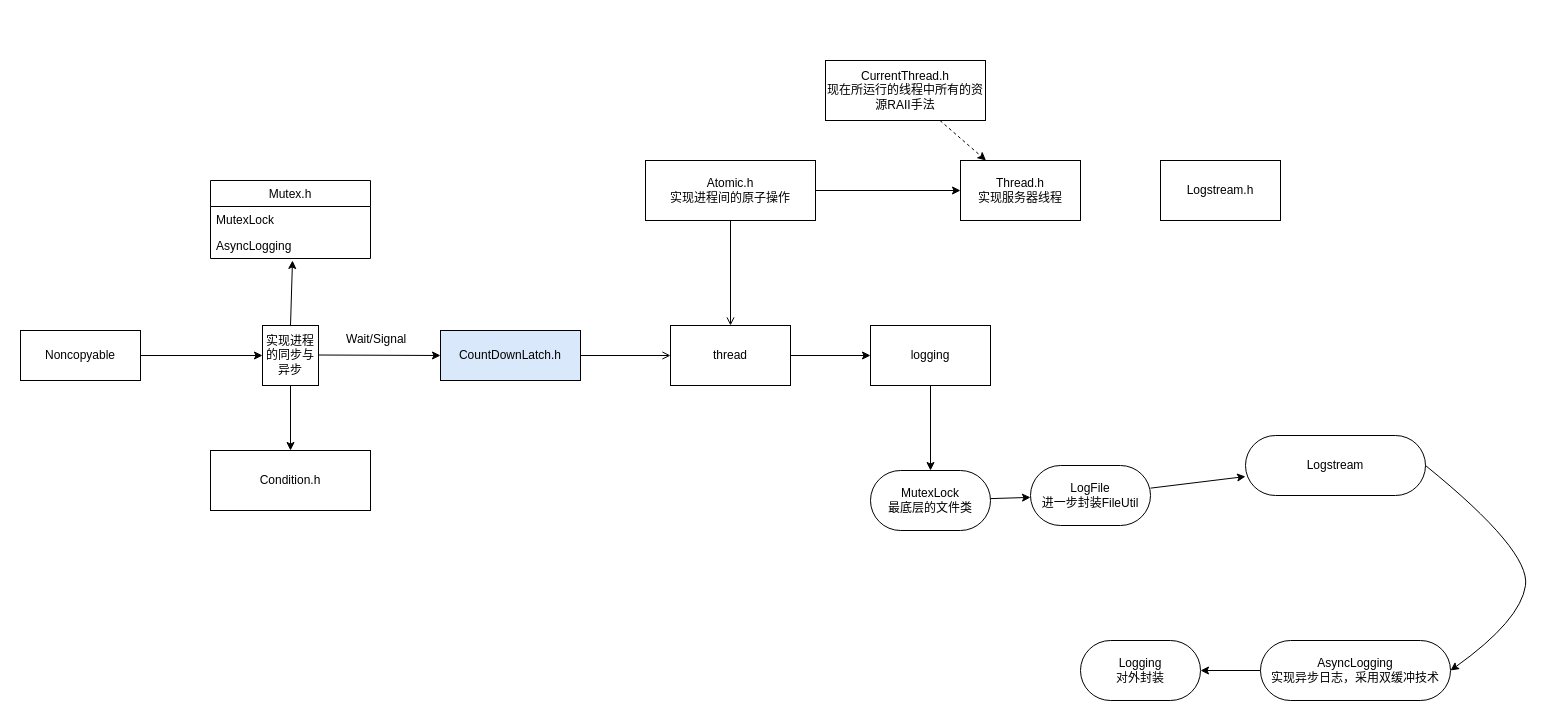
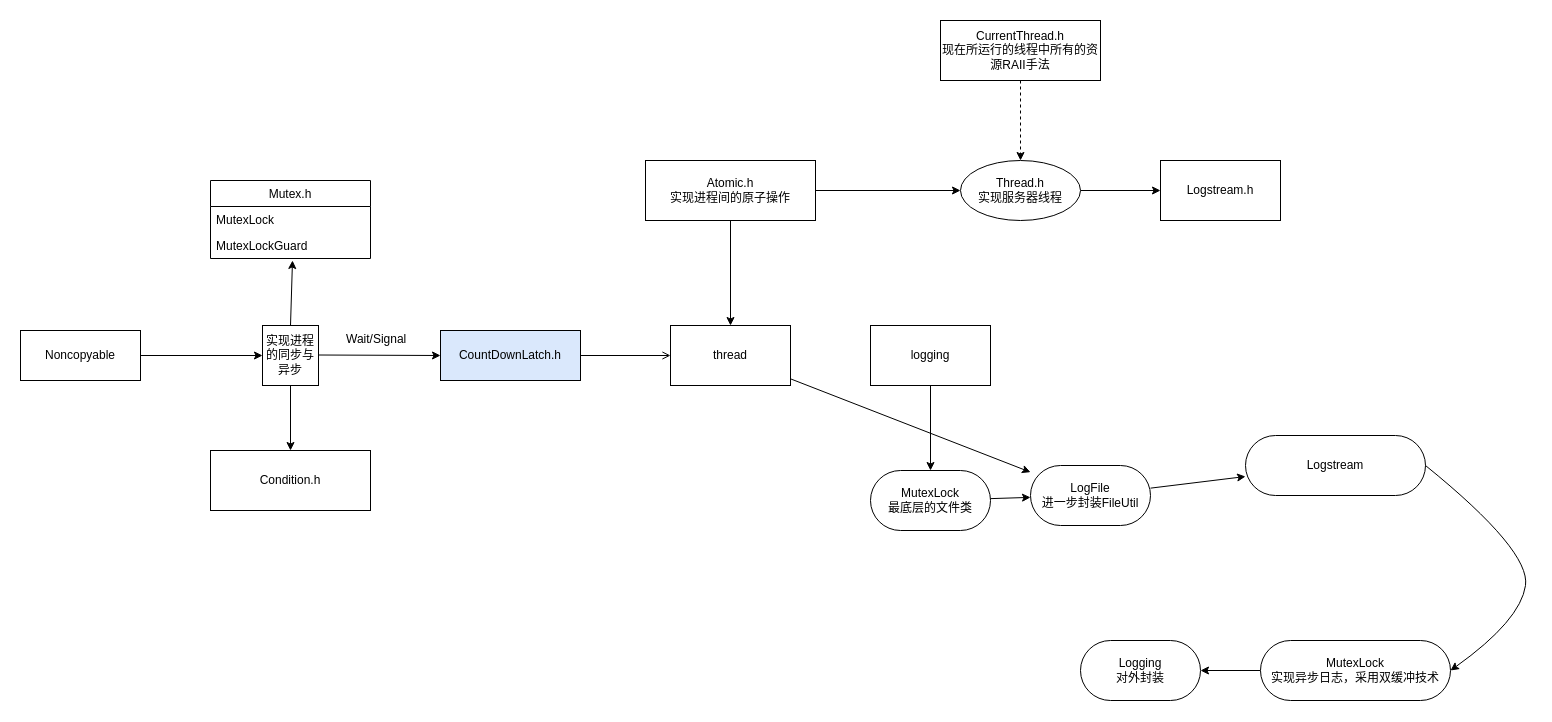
node "CurrentThread.h 现在所运行的线程中所有的资源RAII手法": moved (906, 91) -> (1021, 51)
node "Thread.h 实现服务器线程": shape rectangle -> ellipse
edge "Thread.h 实现服务器线程" -> "Logstream.h": added
node "AsyncLogging": label "AsyncLogging" -> "MutexLockGuard"
edge "Atomic.h 实现进程间的原子操作" -> "thread": arrowhead open -> classic
edge "thread" -> "logging": now "thread" -> "LogFile 进一步封装FileUtil"
node "AsyncLogging 实现异步日志，采用双缓冲技术": label "AsyncLogging 实现异步日志，采用双缓冲技术" -> "MutexLock 实现异步日志，采用双缓冲技术"
